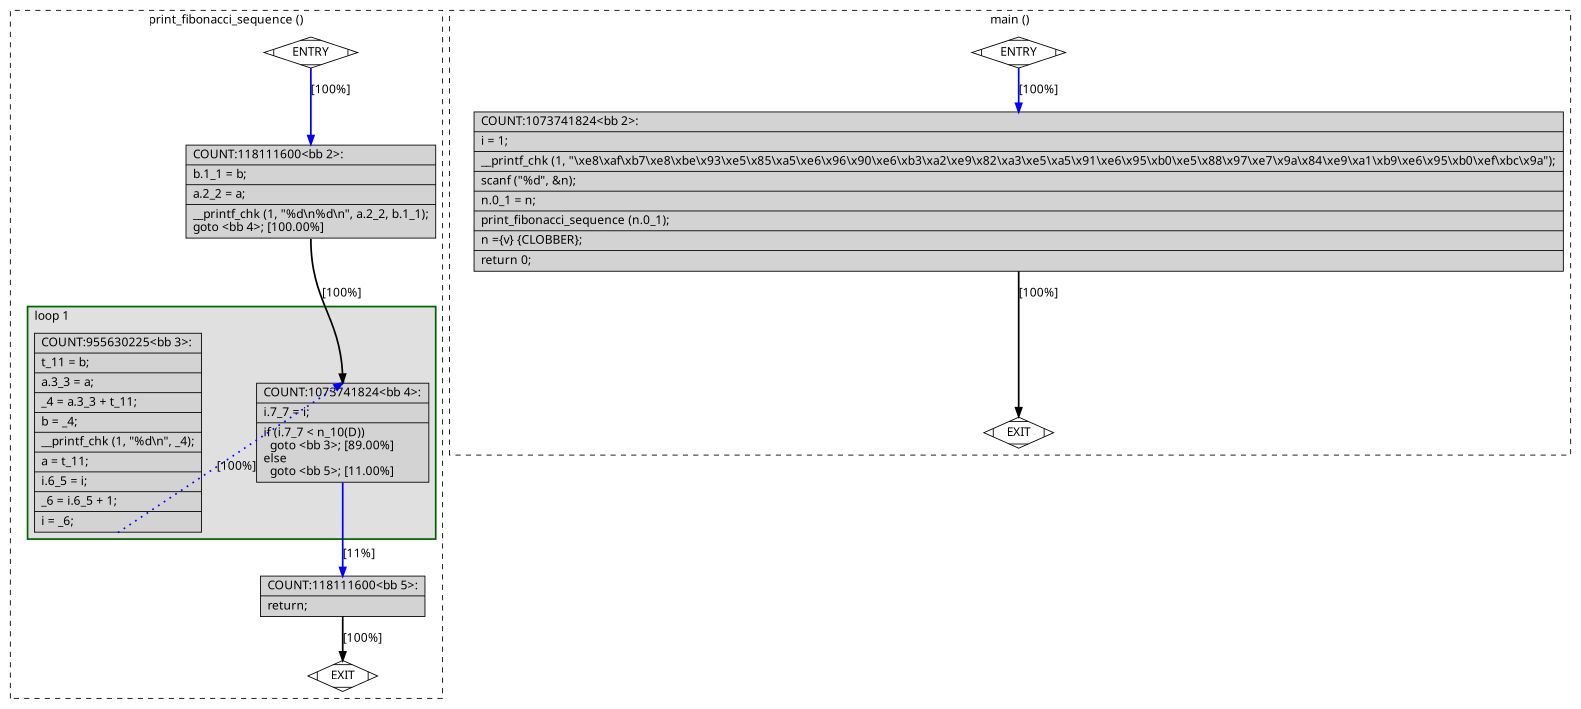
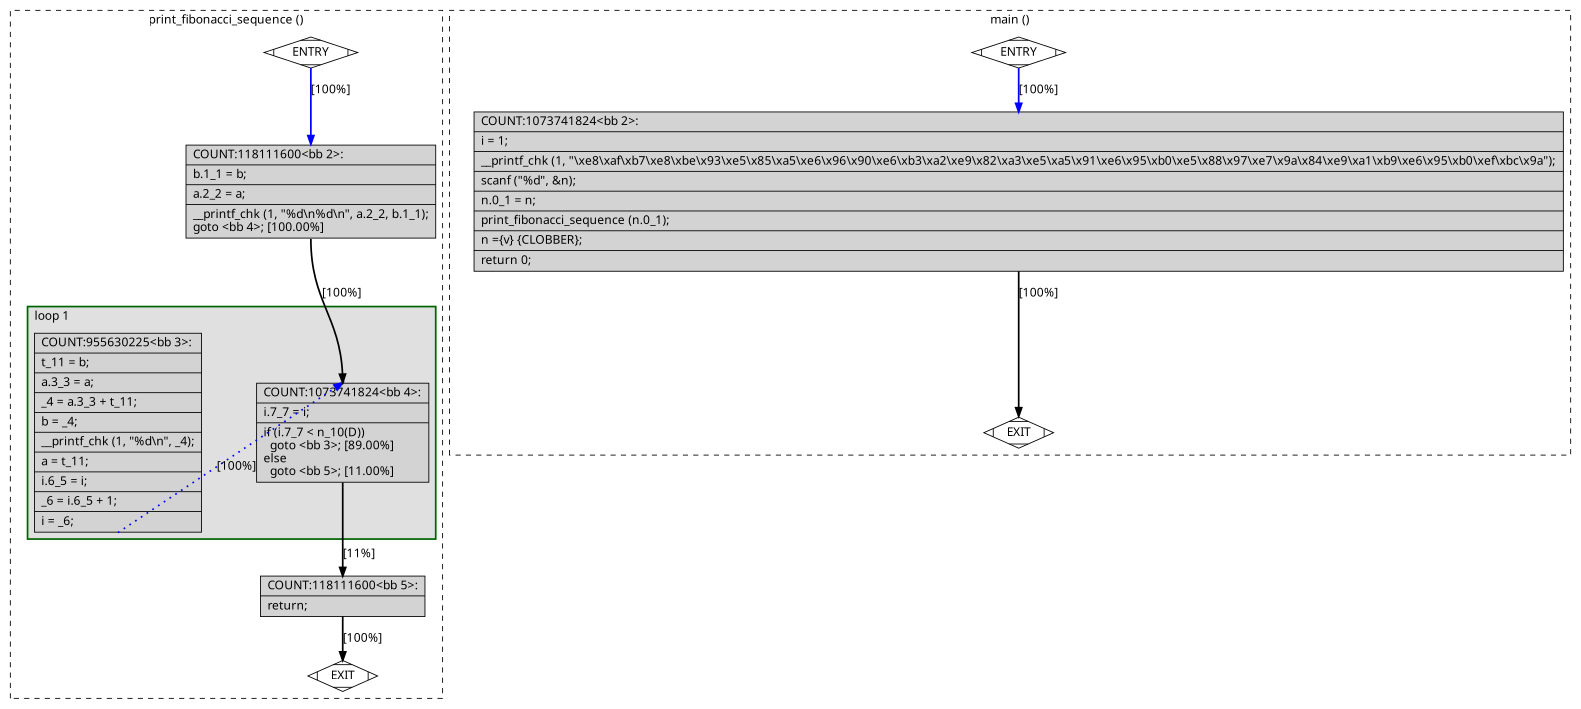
edge "COUNT:1073741824<bb 4>:" -> "COUNT:118111600<bb 5>:": color blue -> black
